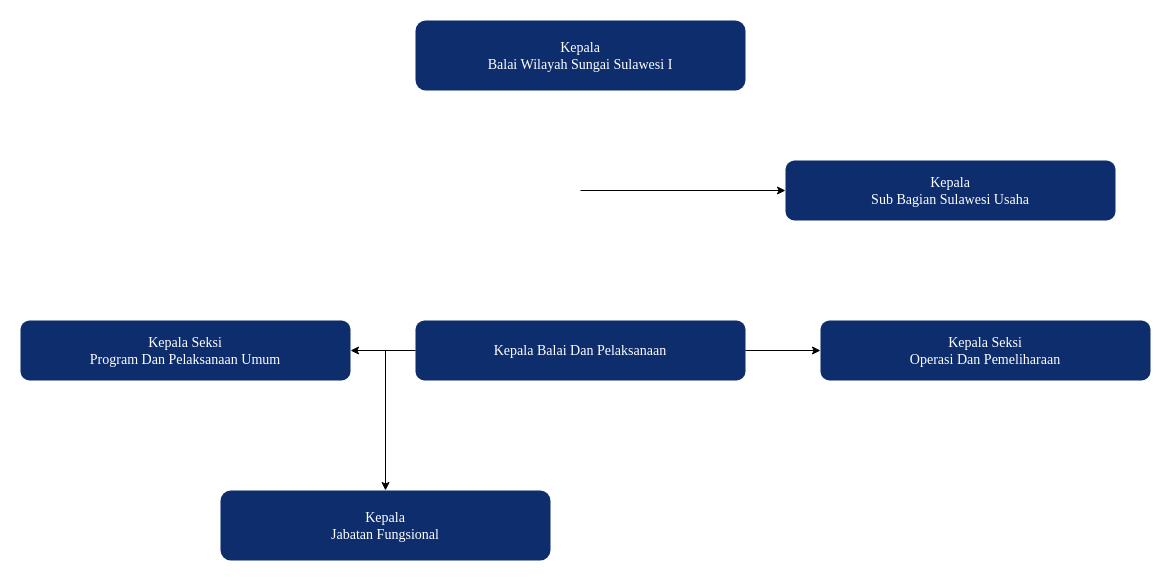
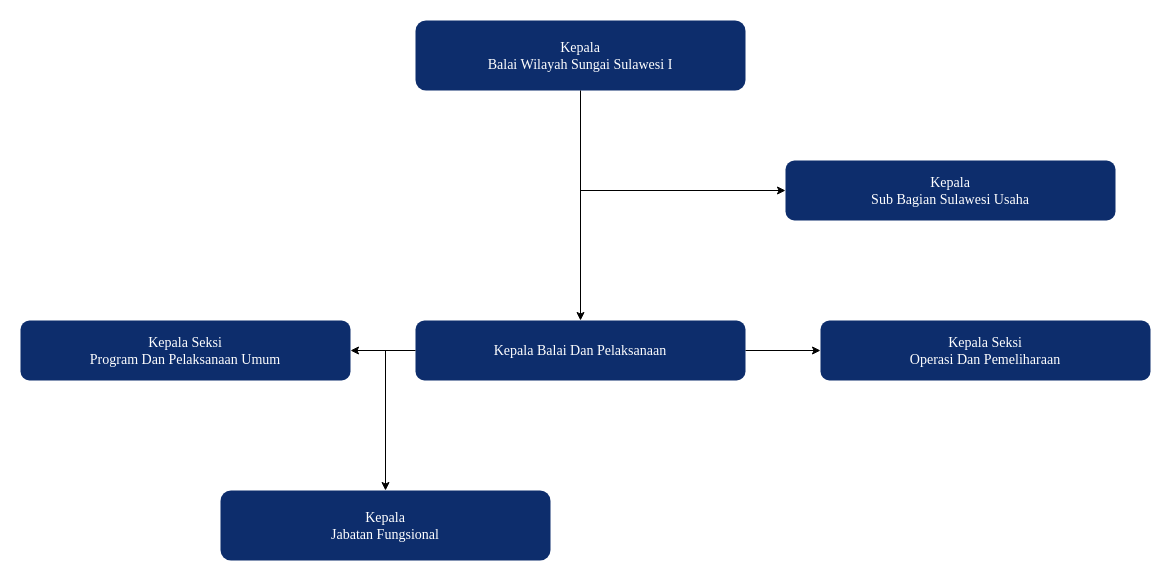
edge "Kepala Balai Wilayah Sungai Sulawesi I" -> "Kepala Balai Dan Pelaksanaan": added
